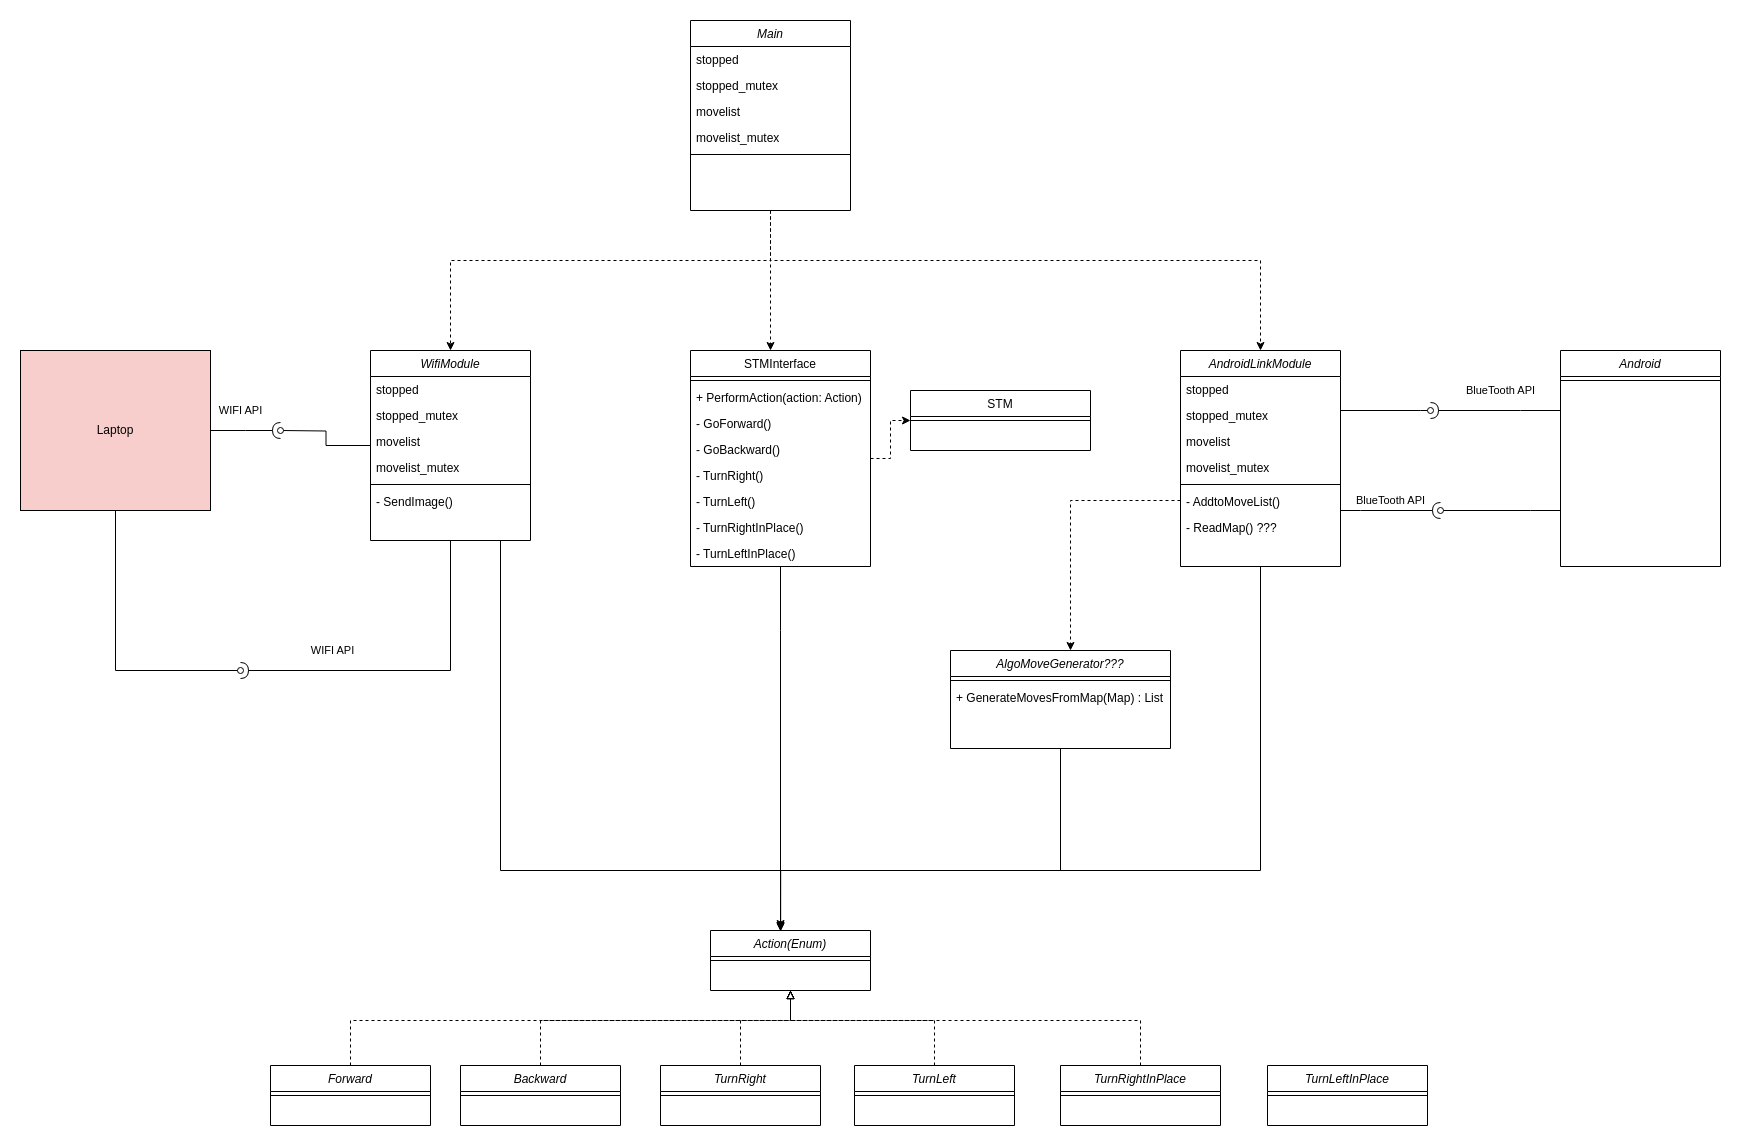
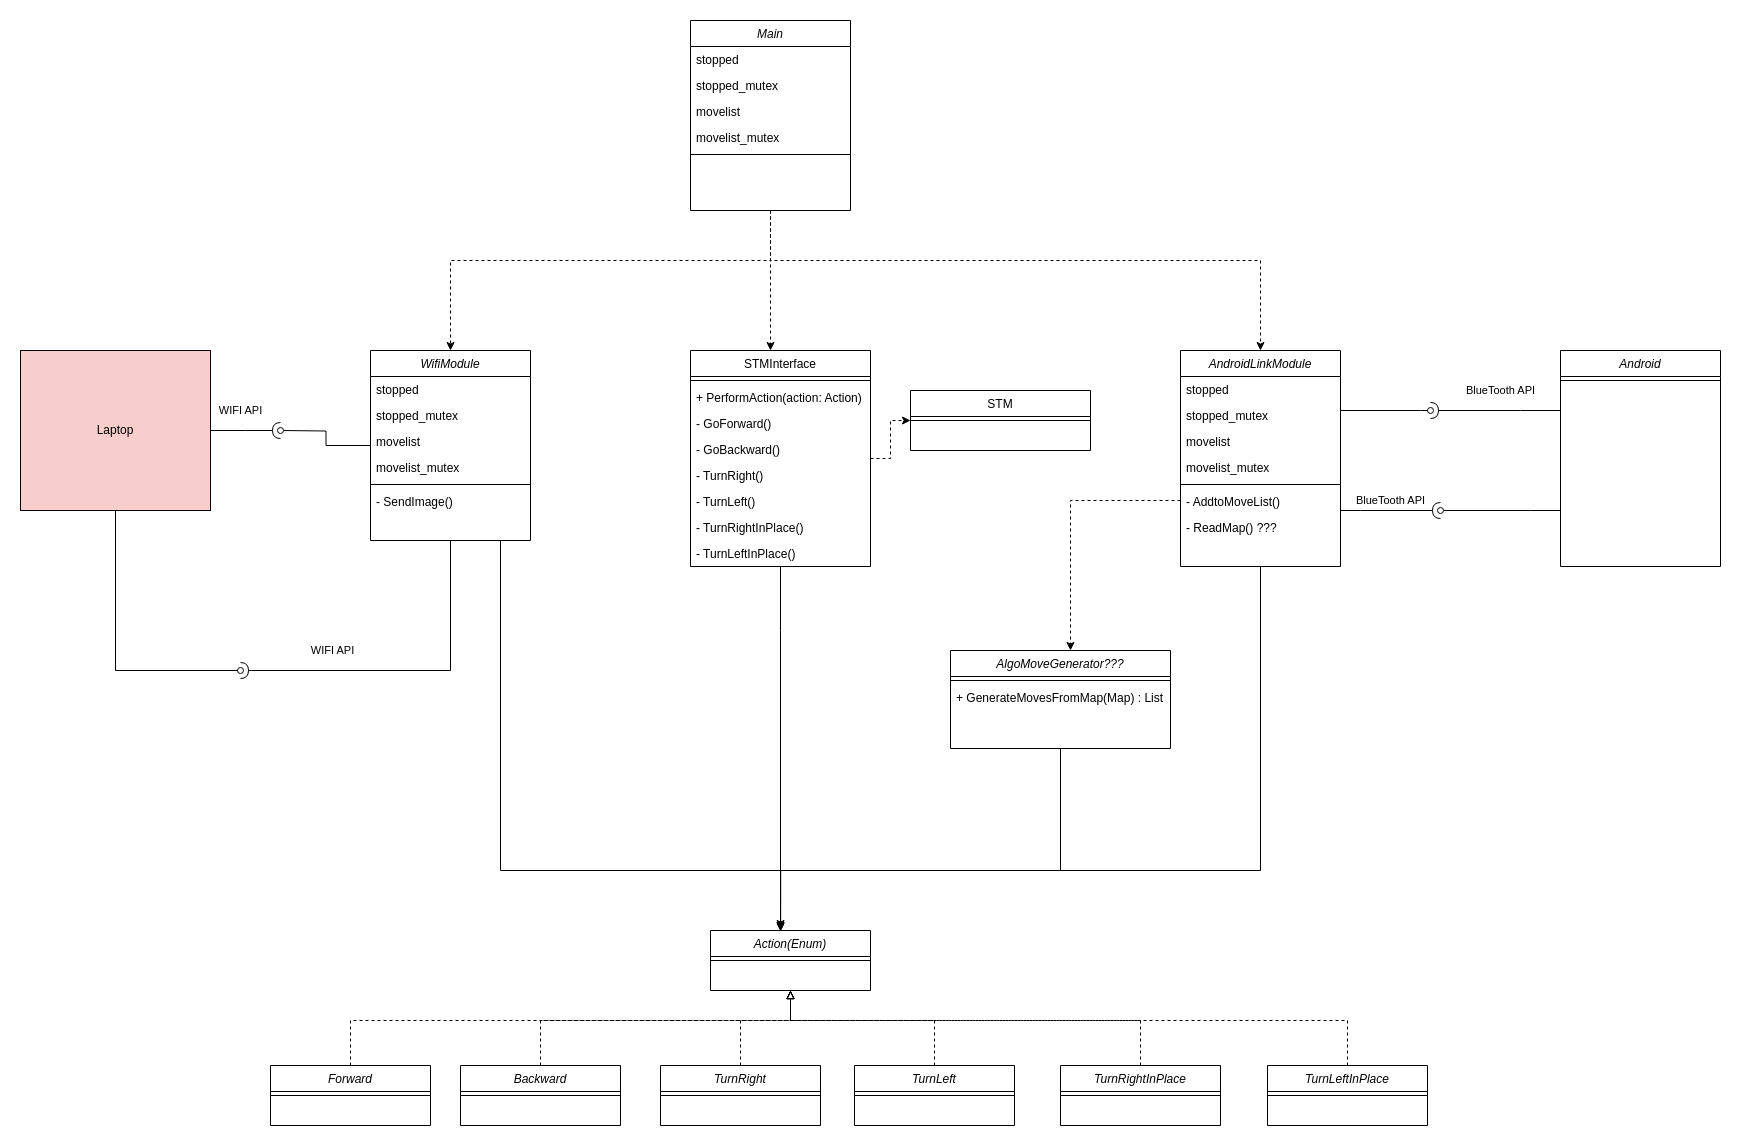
edge "TurnLeftInPlace" -> "Action(Enum)": added
